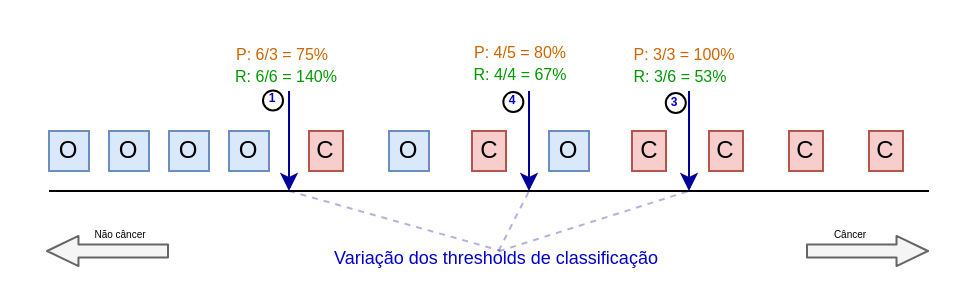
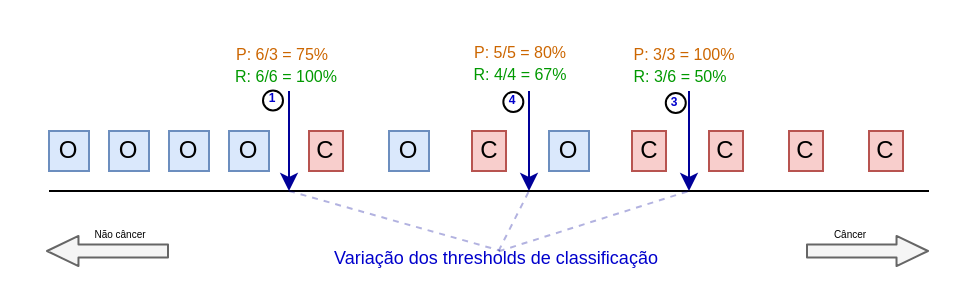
node "P: 4/5 = 80%": label "P: 4/5 = 80%" -> "P: 5/5 = 80%"
node "R: 6/6 = 140%": label "R: 6/6 = 140%" -> "R: 6/6 = 100%"
node "R: 3/6 = 53%": label "R: 3/6 = 53%" -> "R: 3/6 = 50%"
